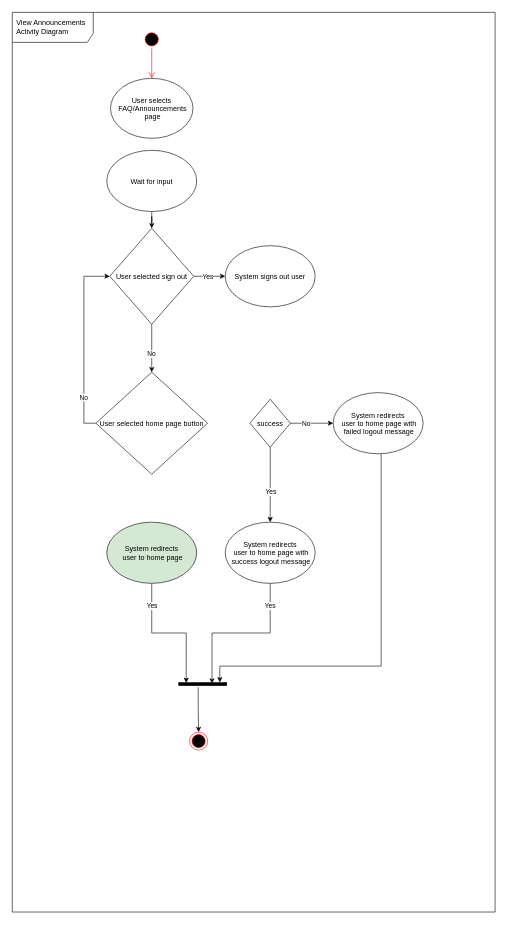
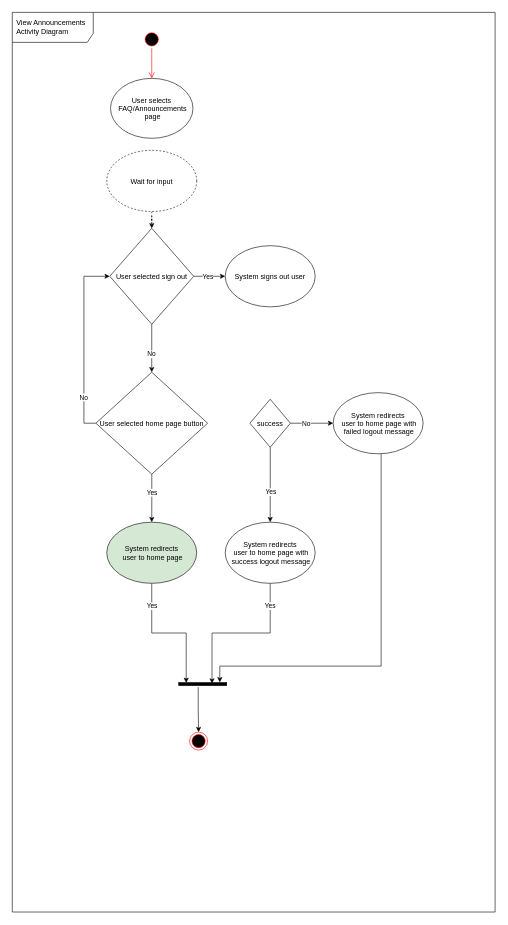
node "Wait for input": style solid -> dashed
edge "Wait for input" -> "User selected sign out": style solid -> dashed
edge "User selected home page button" -> "System redirects user to home page": added, label "Yes"
